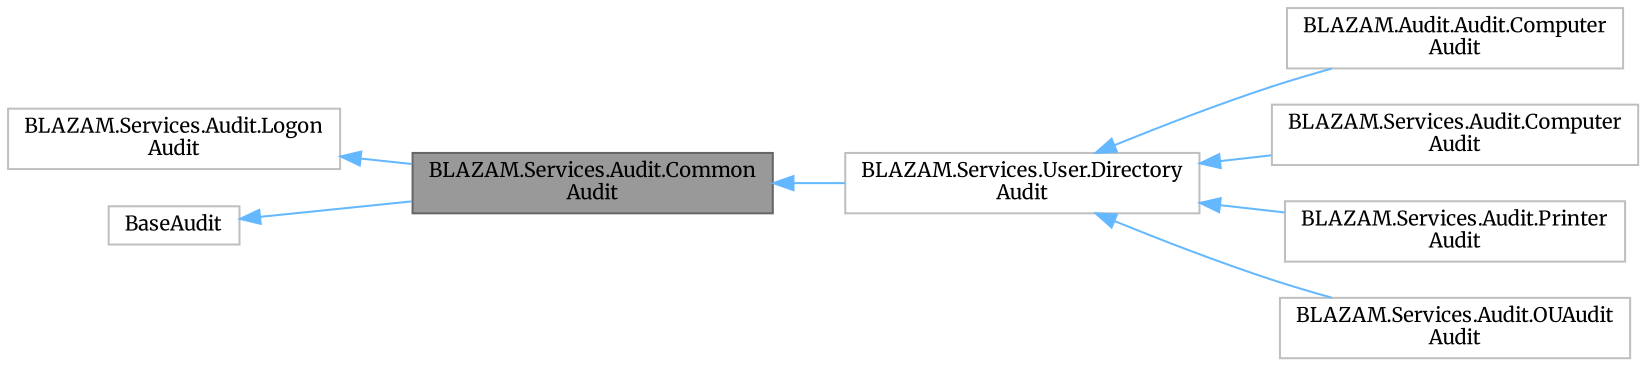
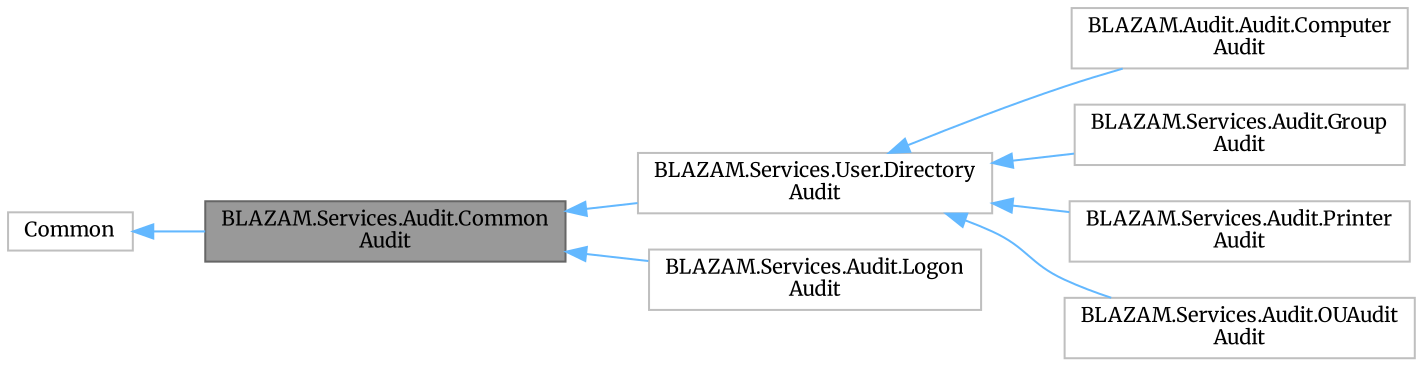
node "BLAZAM.Services.Audit.Computer Audit": label "BLAZAM.Services.Audit.Computer Audit" -> "BLAZAM.Services.Audit.Group Audit"
edge "BLAZAM.Services.Audit.Common Audit" -> "BLAZAM.Services.Audit.Logon Audit": reversed
node "BaseAudit": label "BaseAudit" -> "Common"
